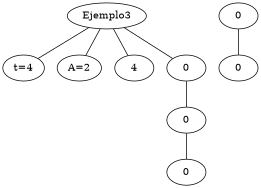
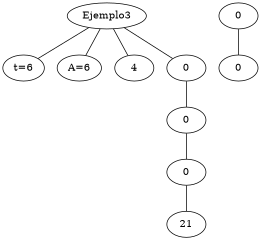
node "t=4": label "t=4" -> "t=6"
node "A=2": label "A=2" -> "A=6"
node "21": added
